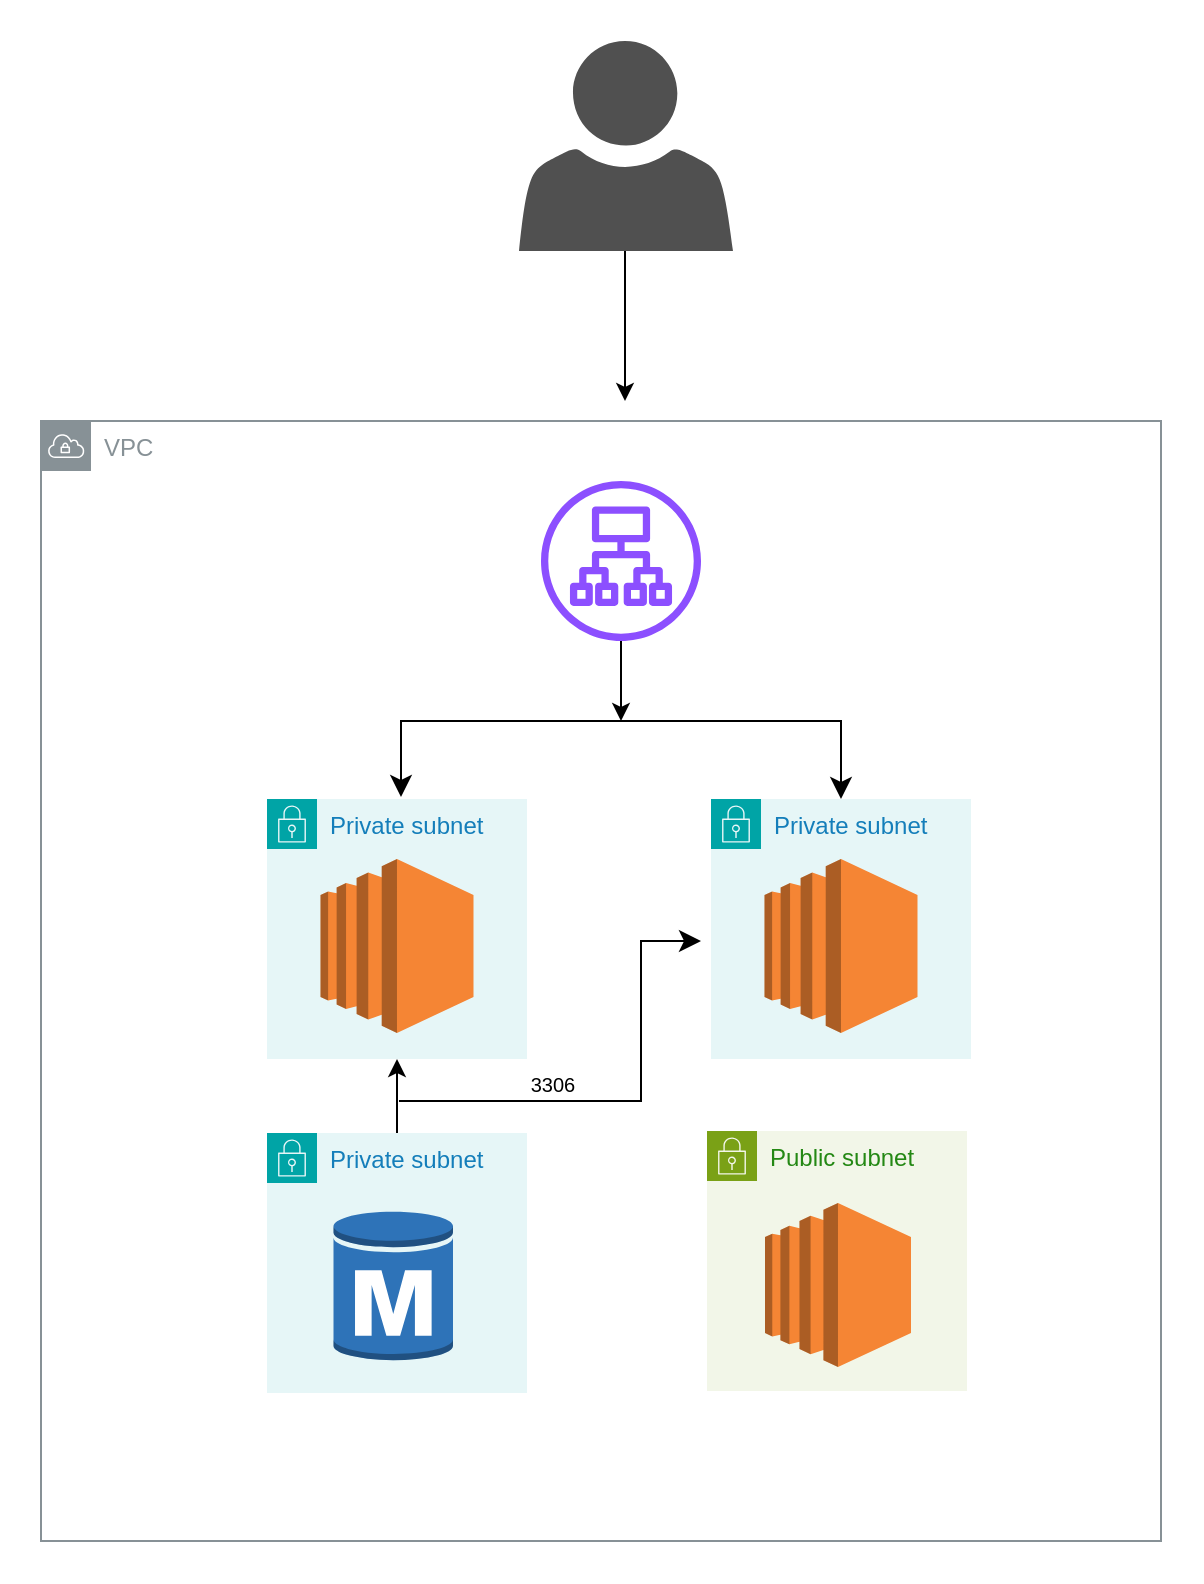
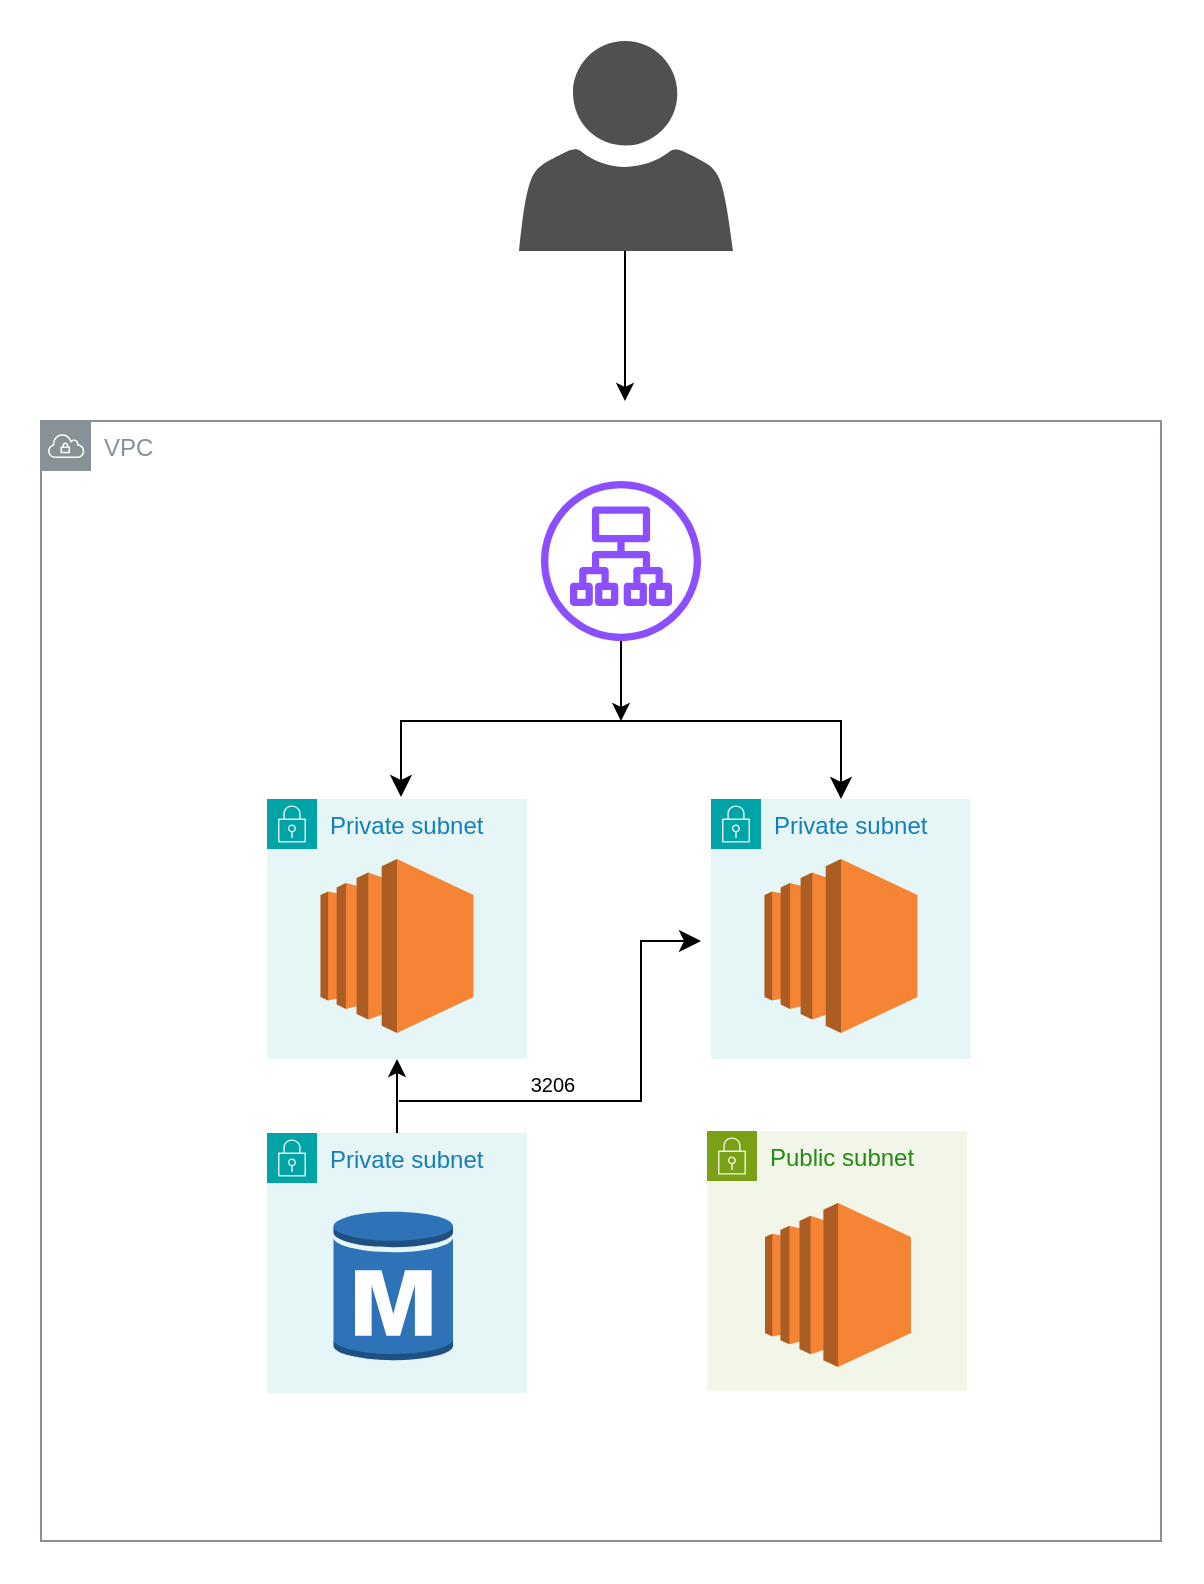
node "3306": label "3306" -> "3206"
